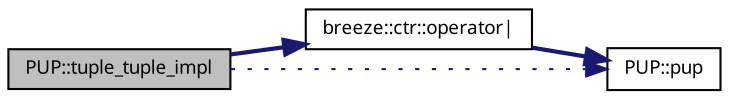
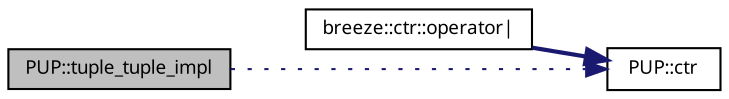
edge "PUP::tuple_tuple_impl" -> "breeze::ctr::operator|": removed
node "PUP::pup": label "PUP::pup" -> "PUP::ctr"
